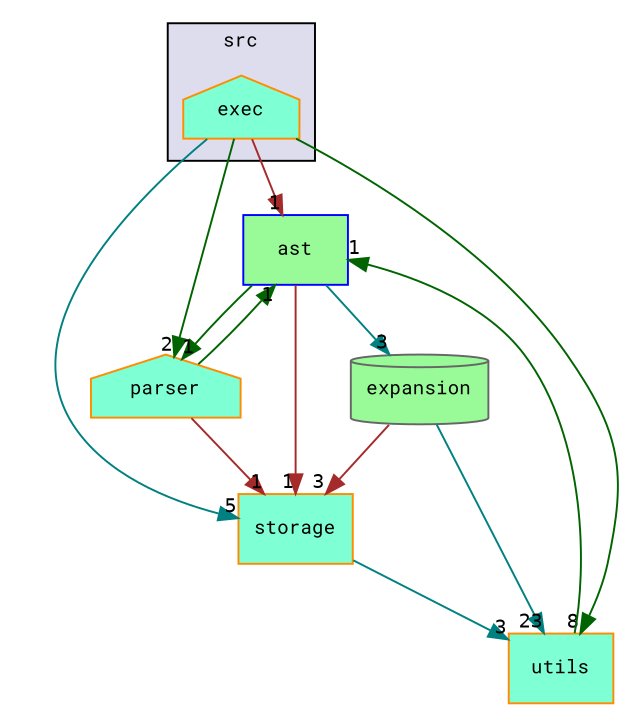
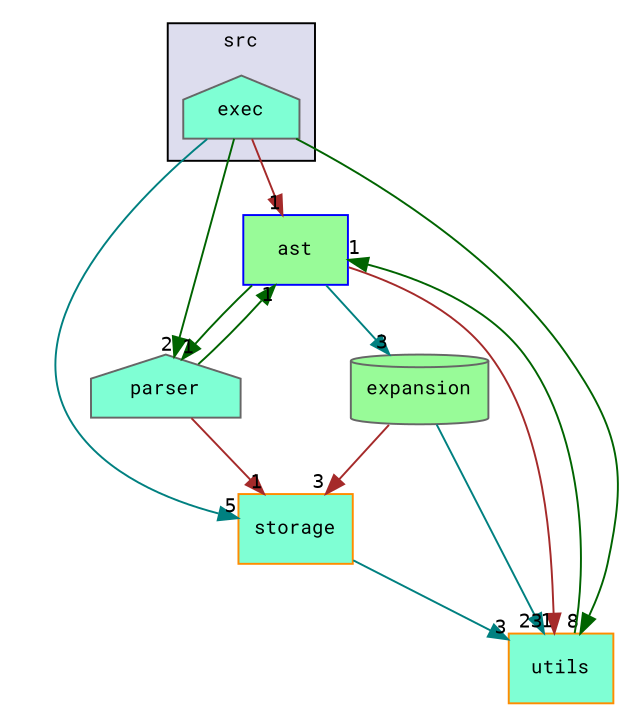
node "exec": color darkorange -> gray40
edge "ast" -> "storage": now "ast" -> "utils"
node "parser": color darkorange -> gray40
